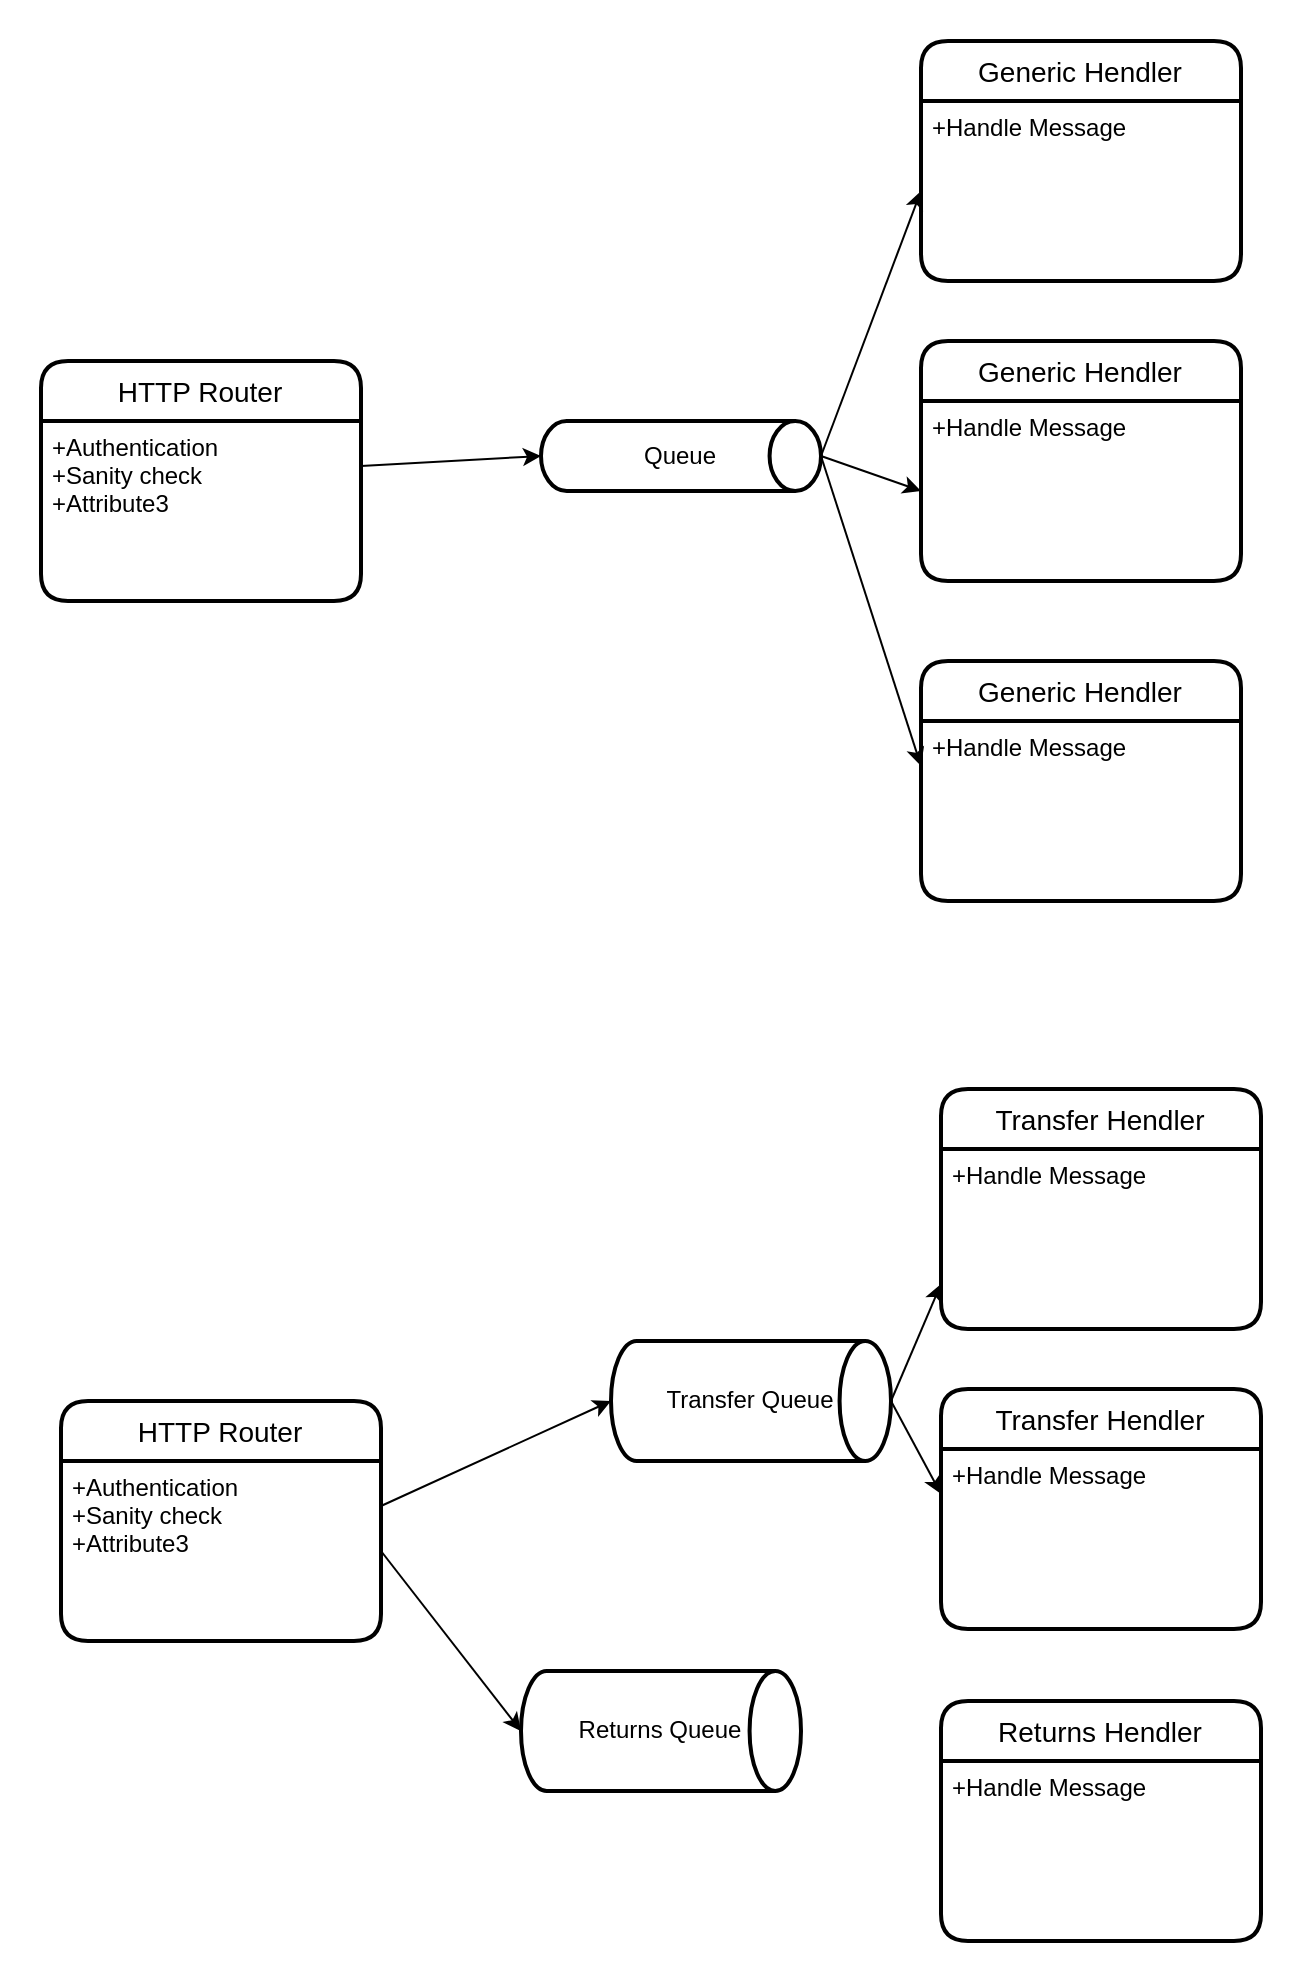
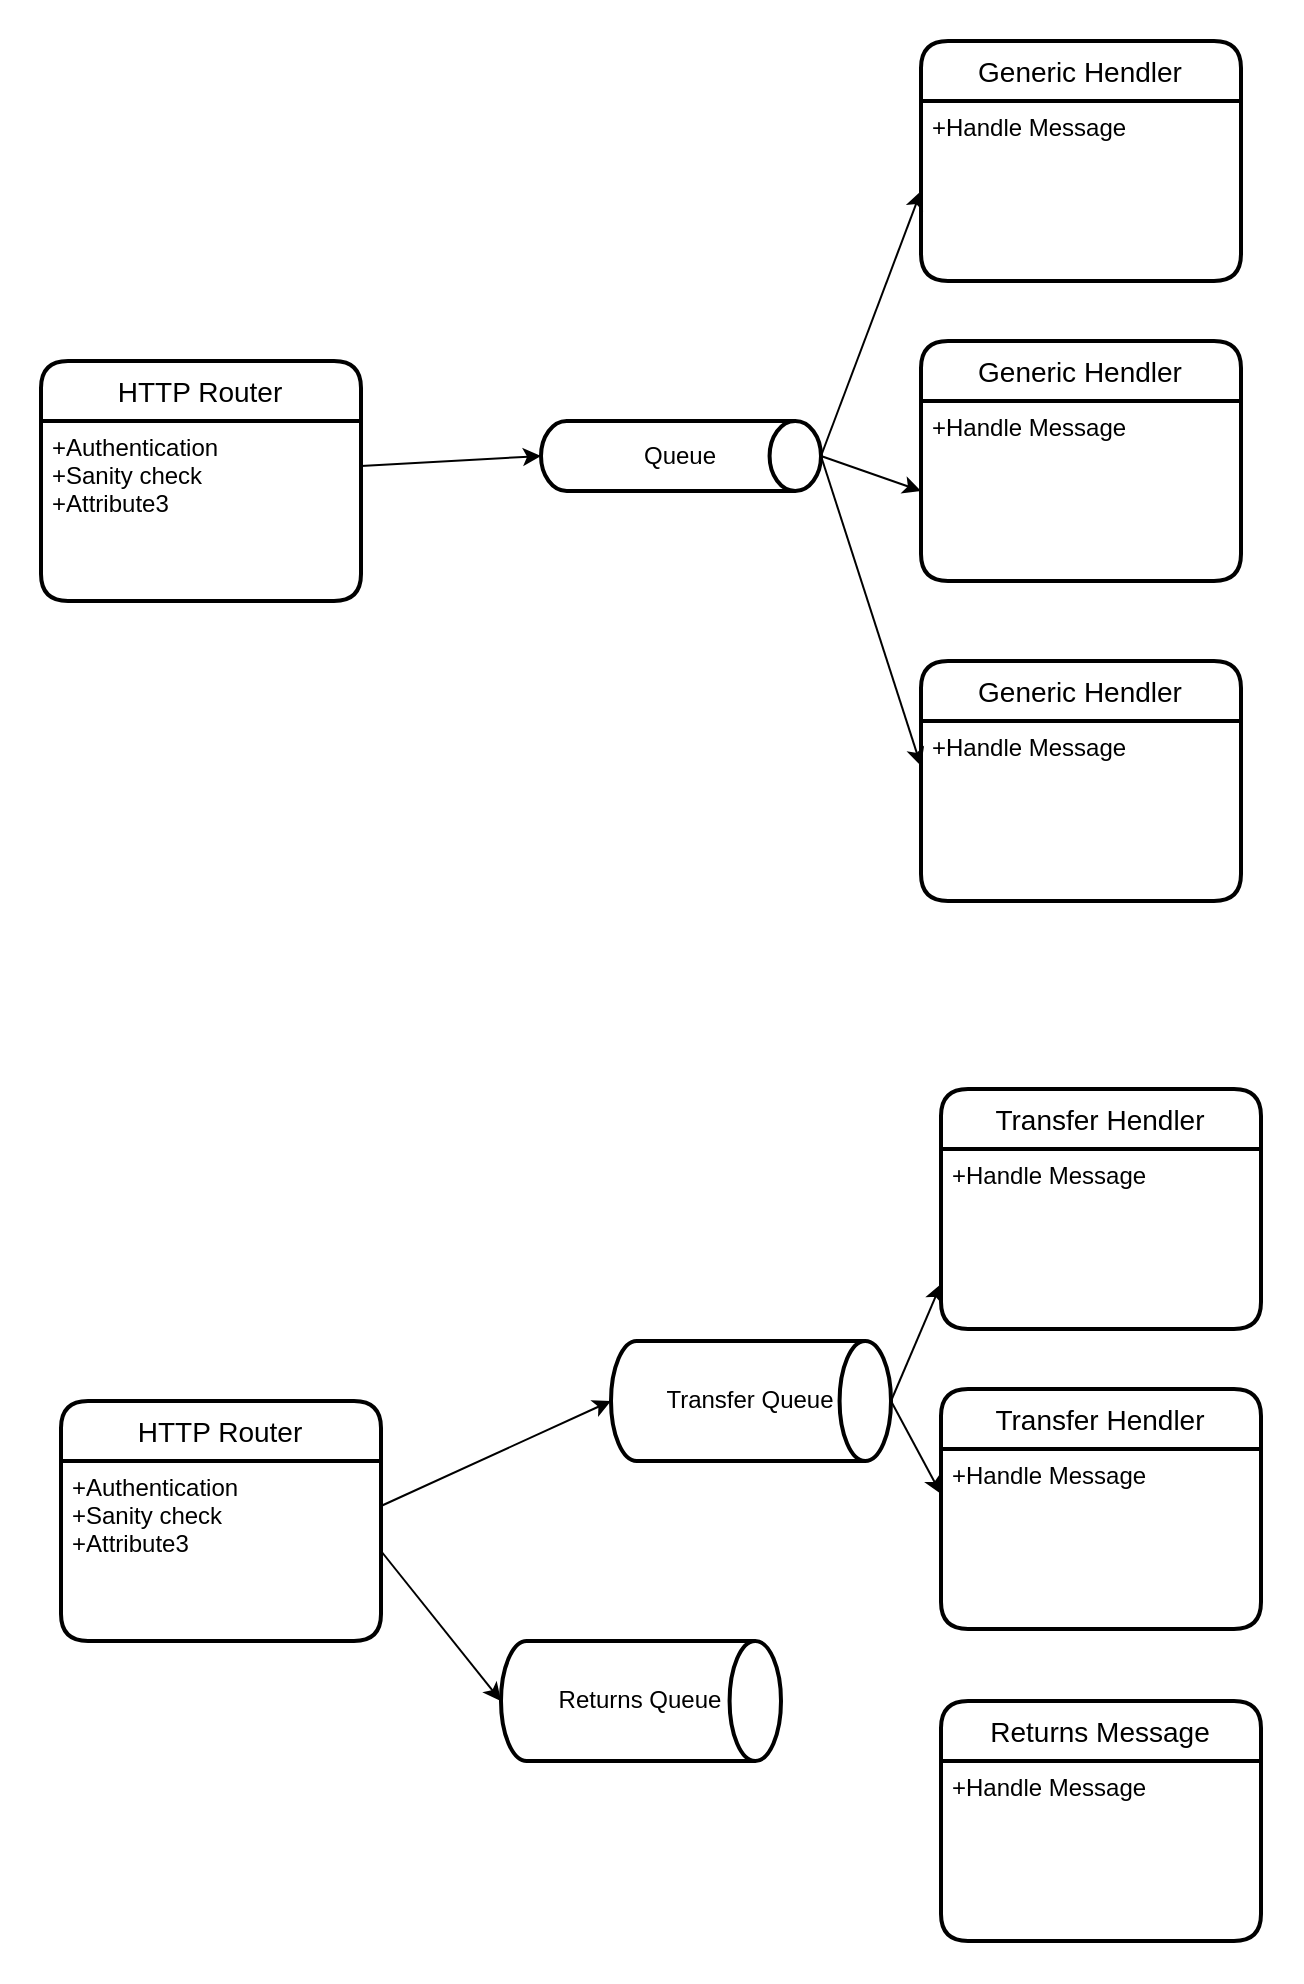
node "Returns Queue": moved (661, 1731) -> (641, 1701)
node "Returns Hendler": label "Returns Hendler" -> "Returns Message"
